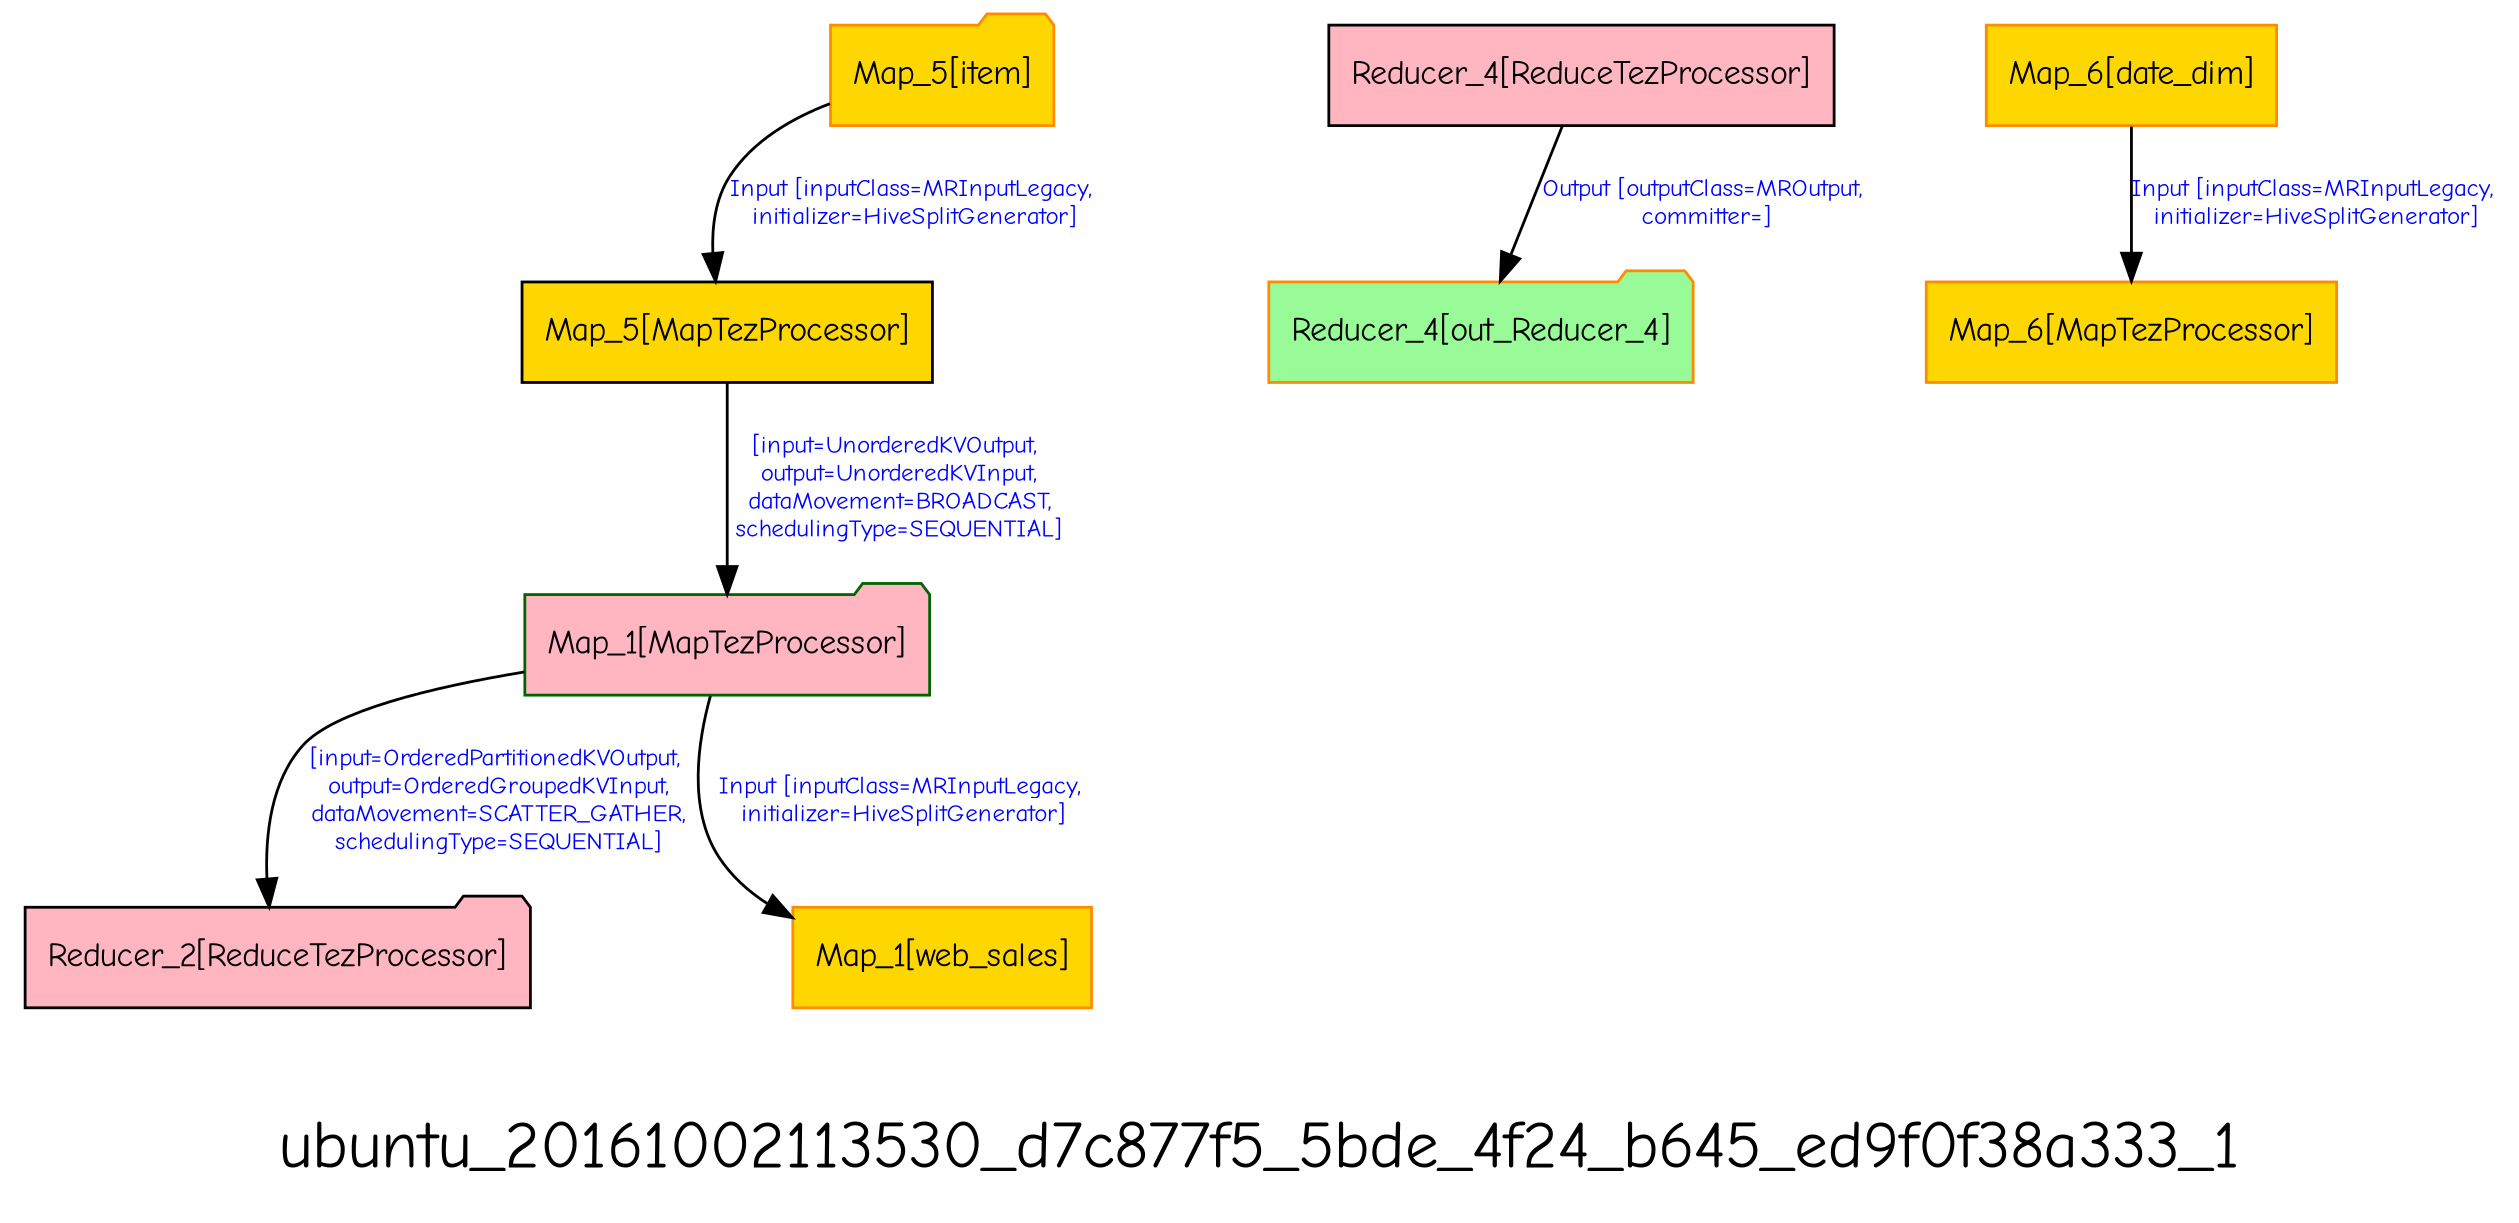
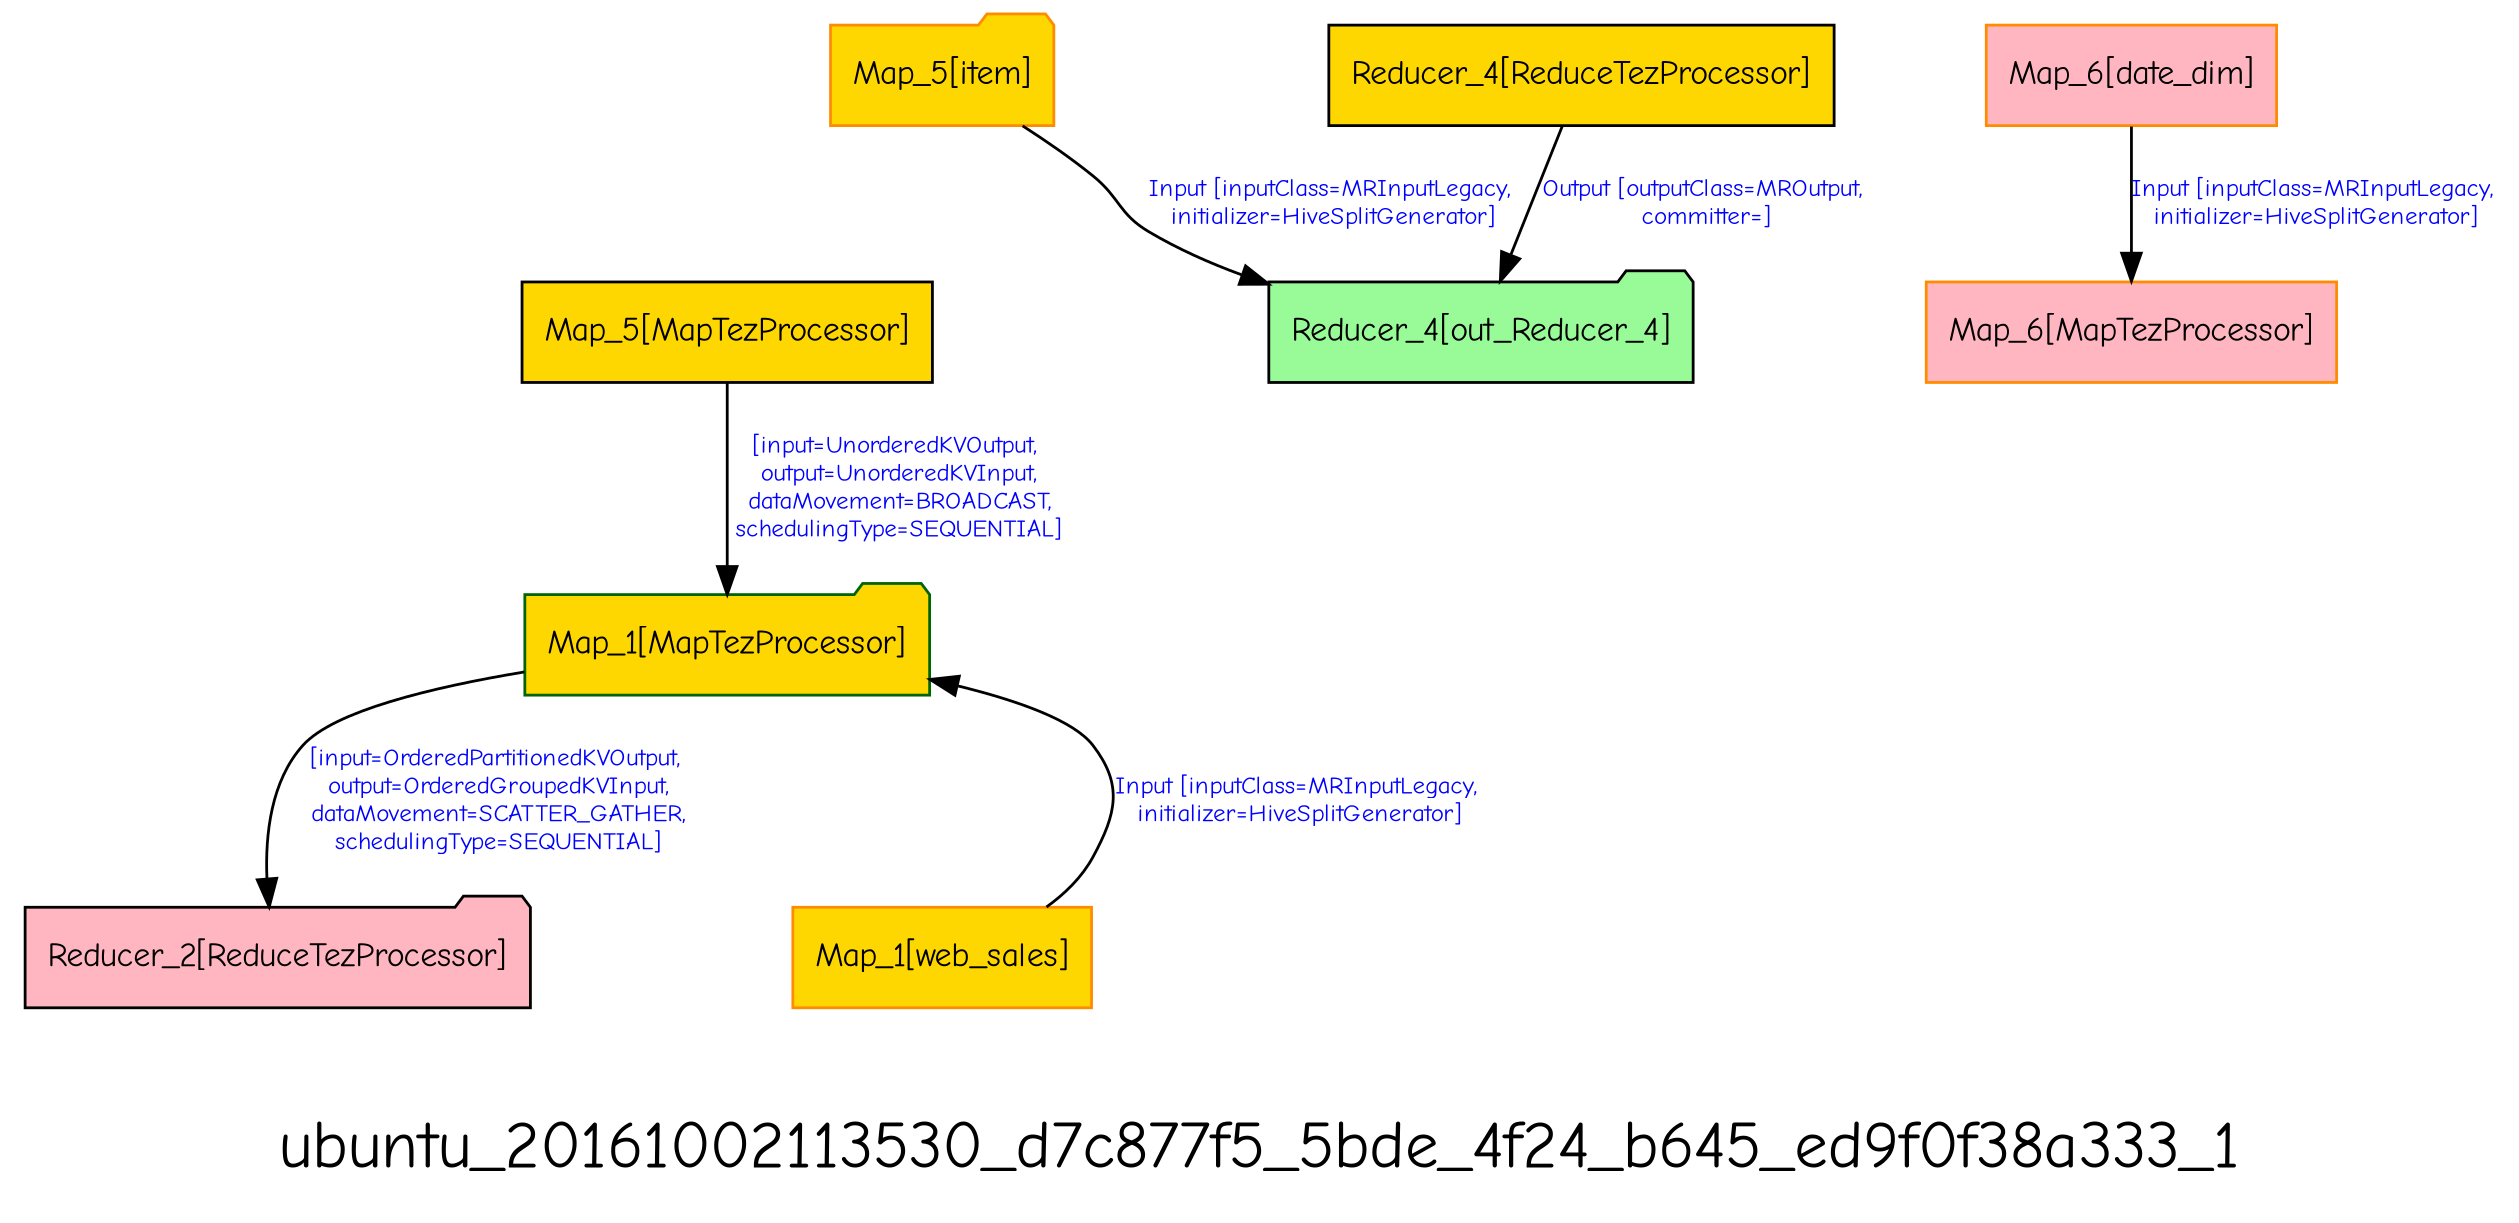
node "Reducer_4[ReduceTezProcessor]": fillcolor lightpink -> gold
node "Map_6[date_dim]": fillcolor gold -> lightpink
edge "Map_5[item]" -> "Map_5[MapTezProcessor]": now "Map_5[item]" -> "Reducer_4[out_Reducer_4]"
node "Reducer_4[out_Reducer_4]": color darkorange -> black
node "Map_6[MapTezProcessor]": fillcolor gold -> lightpink
node "Map_1[MapTezProcessor]": fillcolor lightpink -> gold
edge "Map_1[MapTezProcessor]" -> "Map_1[web_sales]": reversed
